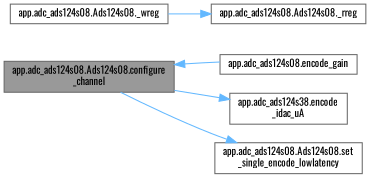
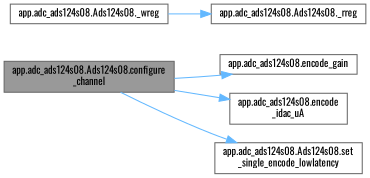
edge "app.adc_ads124s08.encode_gain" -> "app.adc_ads124s08.Ads124s08.configure _channel": reversed
node "app.adc_ads124s38.encode _idac_uA": label "app.adc_ads124s38.encode _idac_uA" -> "app.adc_ads124s08.encode _idac_uA"
